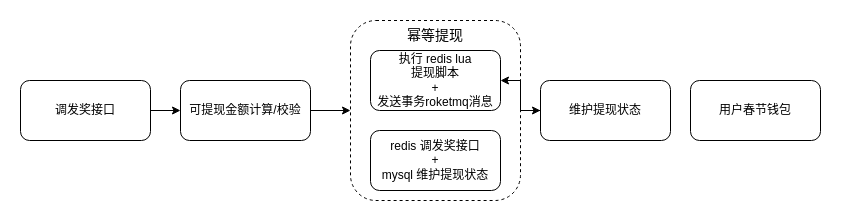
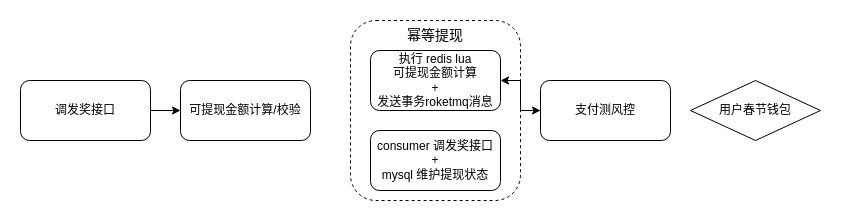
node "执行 redis lua 提现脚本 + 发送事务roketmq消息": label "执行 redis lua 提现脚本 + 发送事务roketmq消息" -> "执行 redis lua 可提现金额计算 + 发送事务roketmq消息"
edge "可提现金额计算/校验" -> "幂等提现": removed
node "维护提现状态": label "维护提现状态" -> "支付测风控"
node "用户春节钱包": shape rounded rectangle -> diamond
node "redis 调发奖接口 + mysql 维护提现状态": label "redis 调发奖接口 + mysql 维护提现状态" -> "consumer 调发奖接口 + mysql 维护提现状态"
